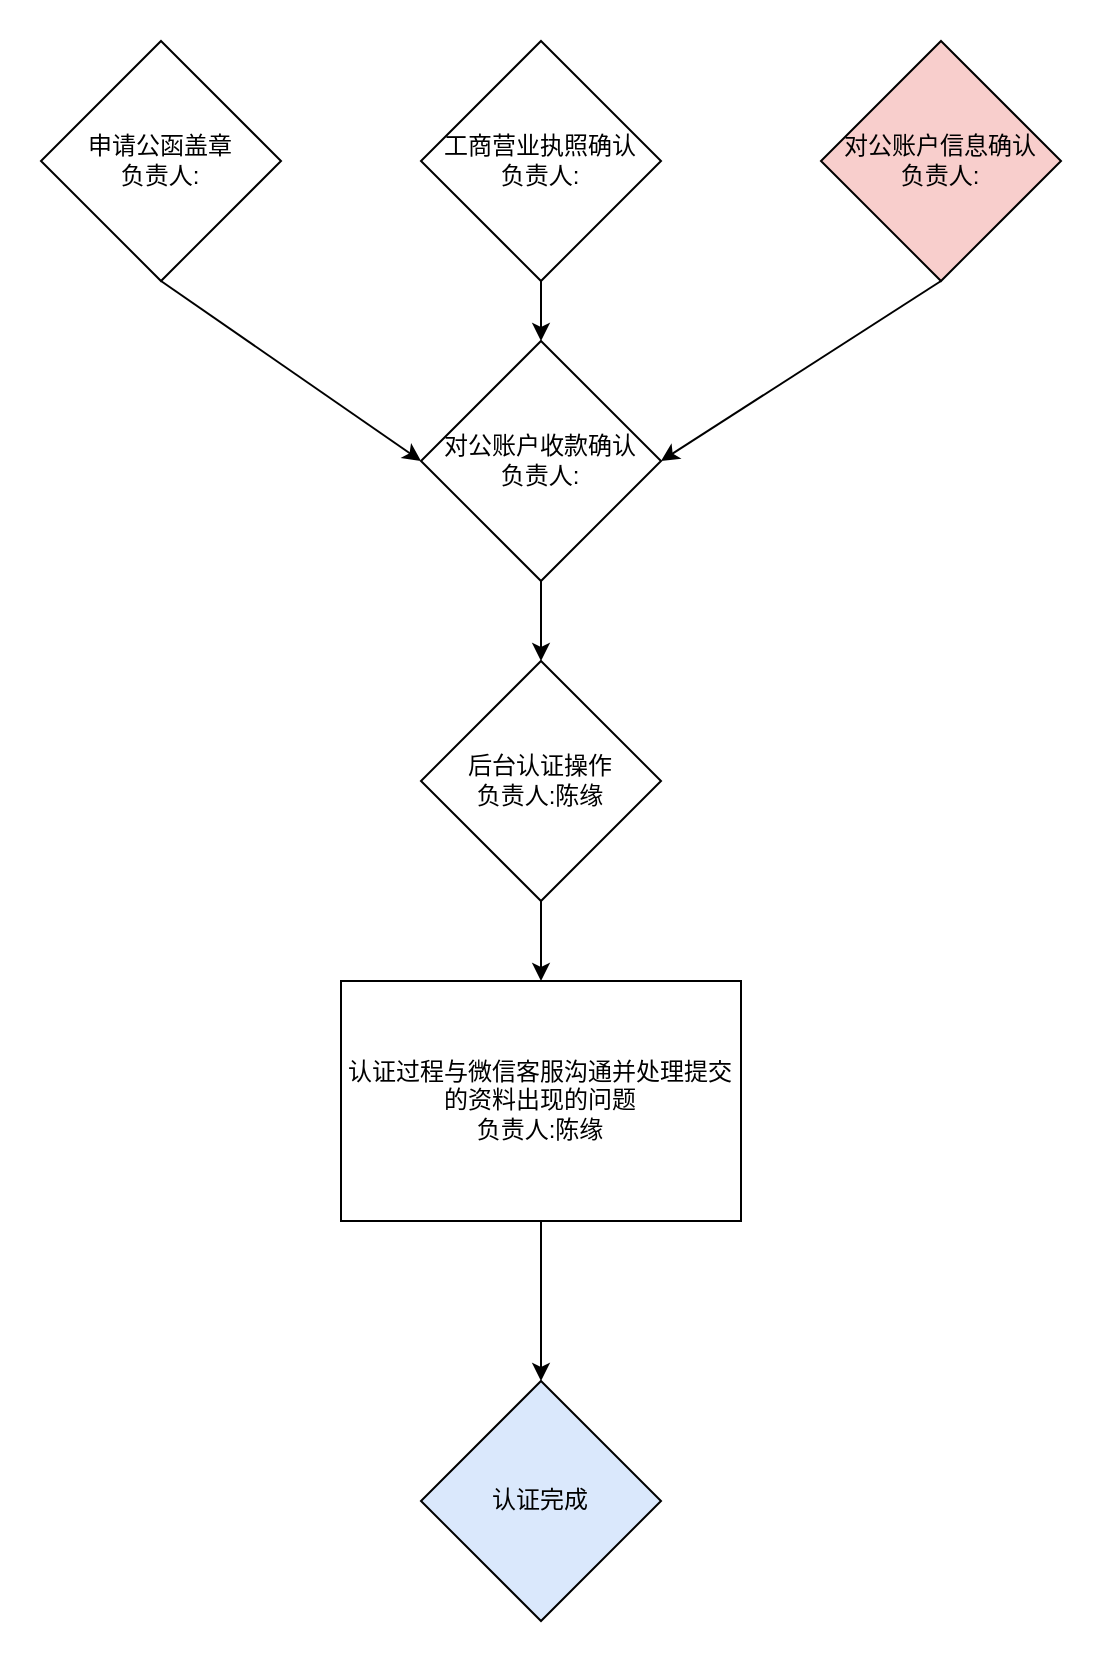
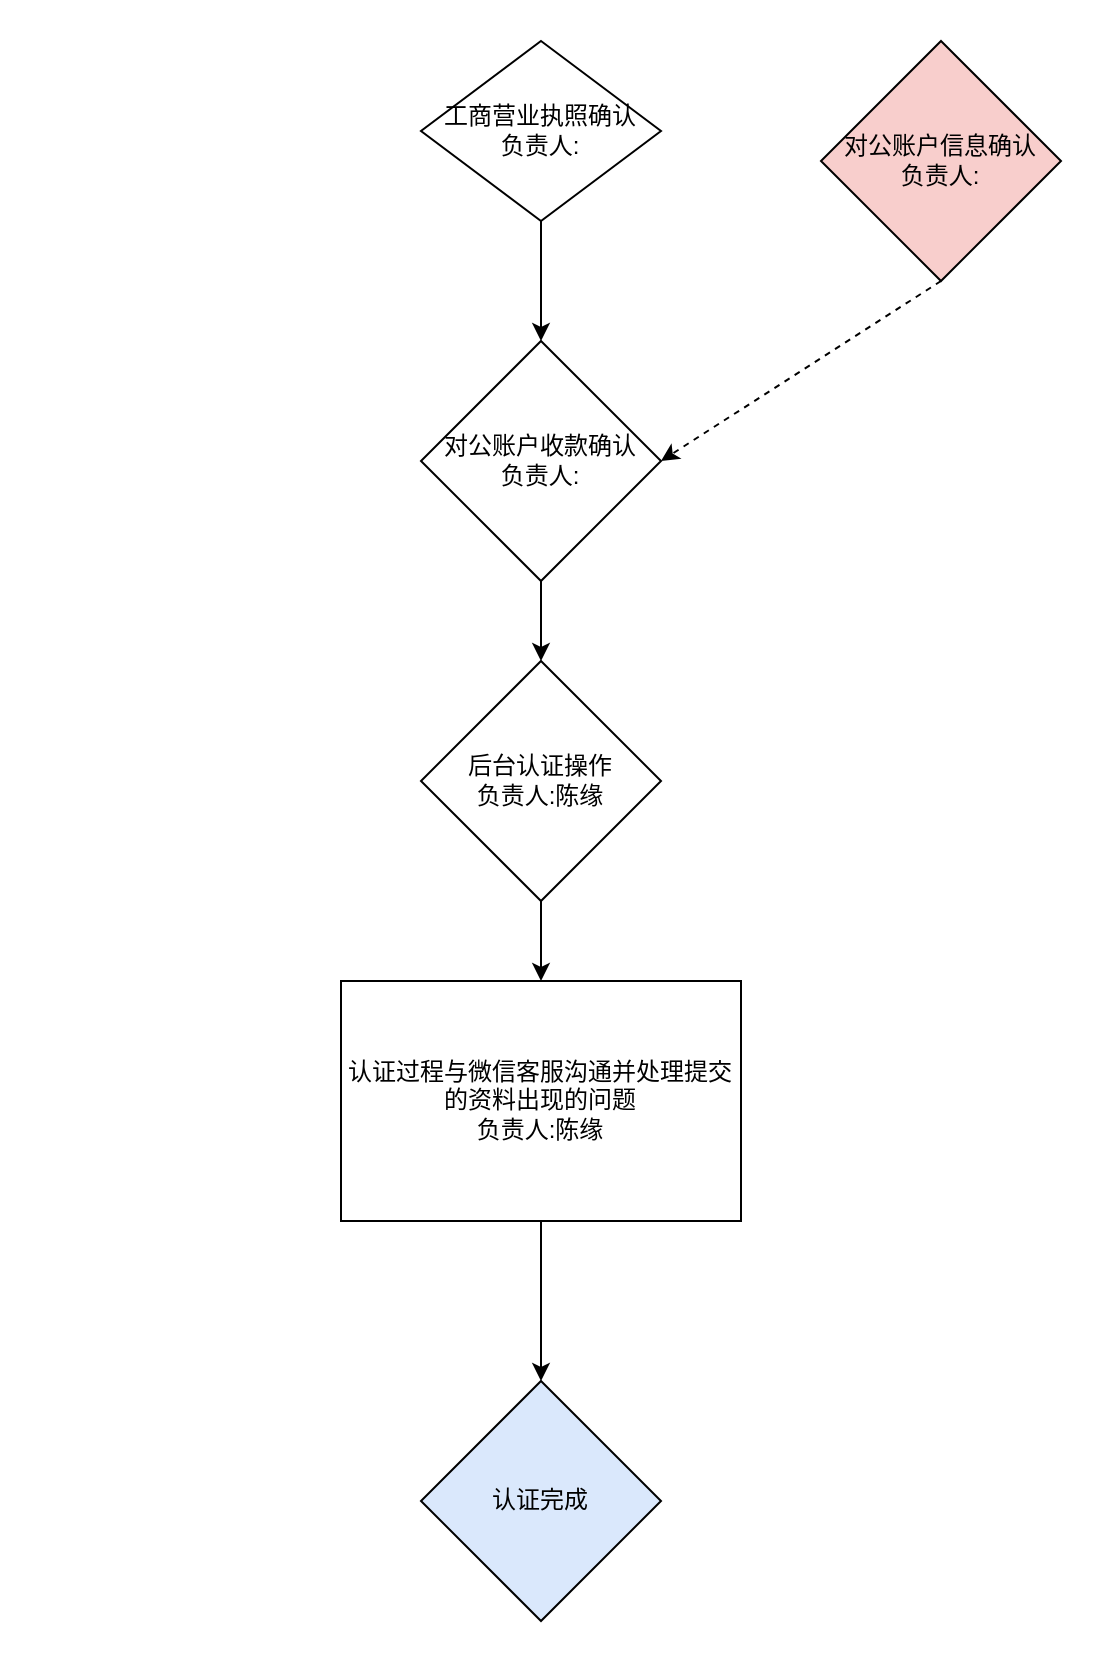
node "申请公函盖章 负责人:": removed
node "工商营业执照确认 负责人:": size 240x240 -> 240x180
edge "申请公函盖章 负责人:" -> "对公账户收款确认 负责人:": removed
edge "对公账户信息确认 负责人:" -> "对公账户收款确认 负责人:": style solid -> dashed
